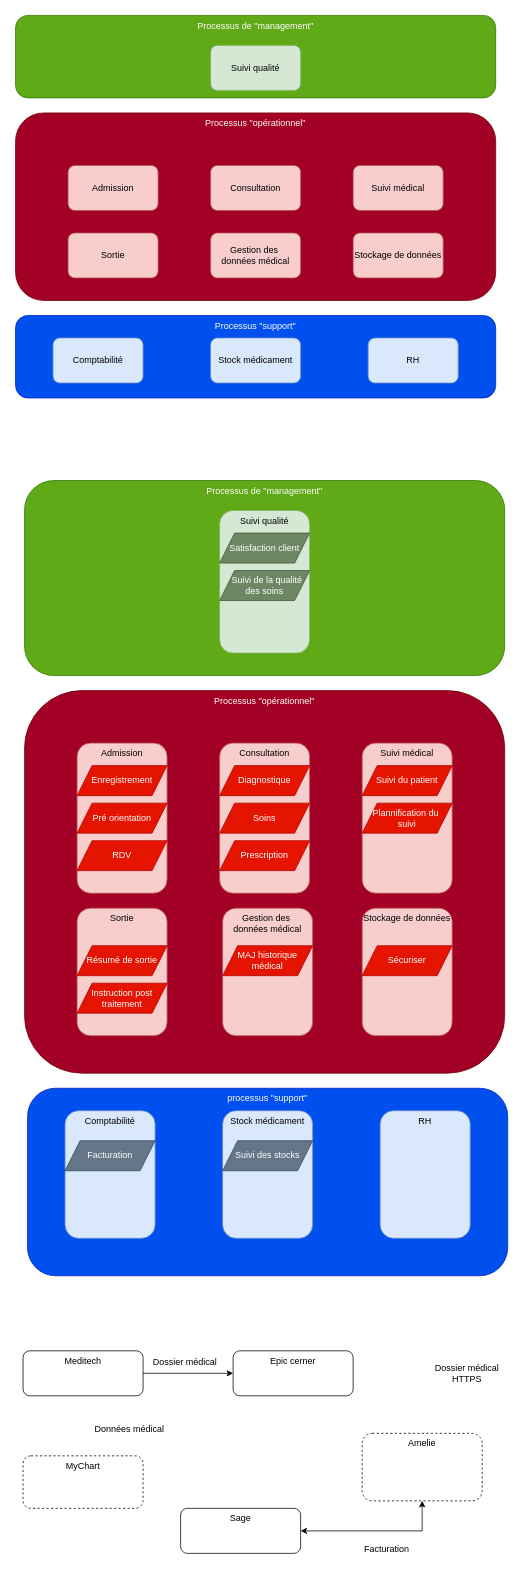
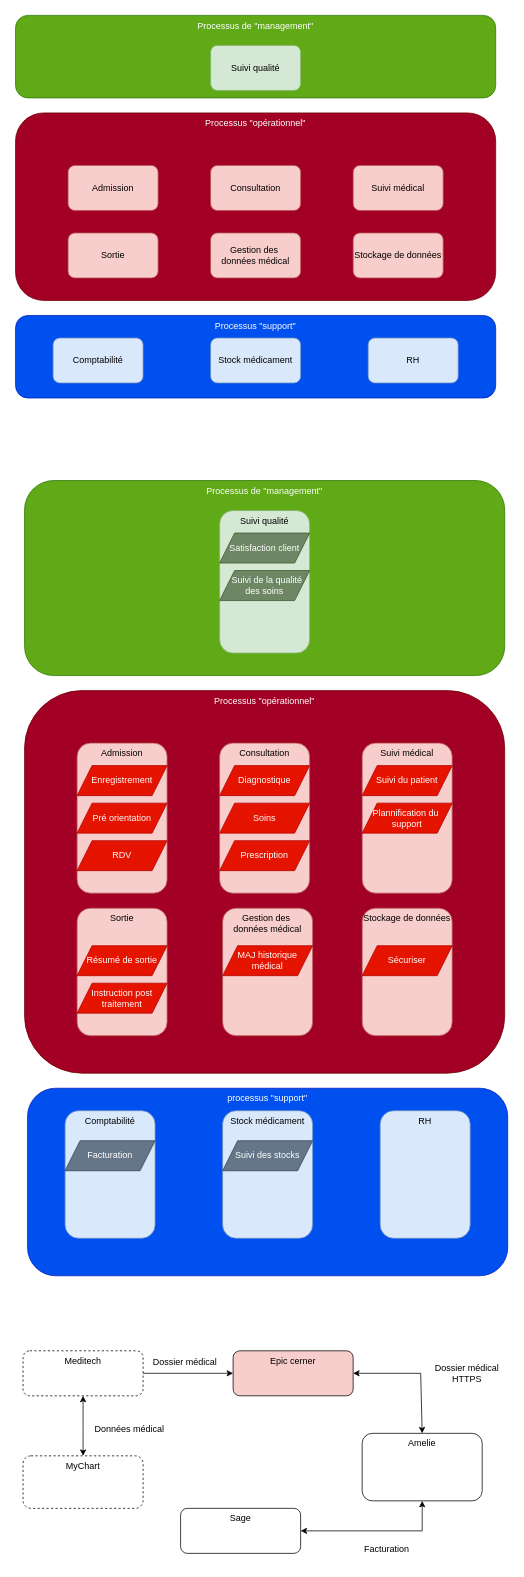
node "Plannification du suivi": label "Plannification du suivi" -> "Plannification du support"
node "Meditech": style solid -> dashed
node "Epic cerner": fillcolor #ffffff -> #f8cecc
edge "Epic cerner" -- "Amelie": added
edge "Meditech" -- "MyChart": added
node "Amelie": style dashed -> solid
